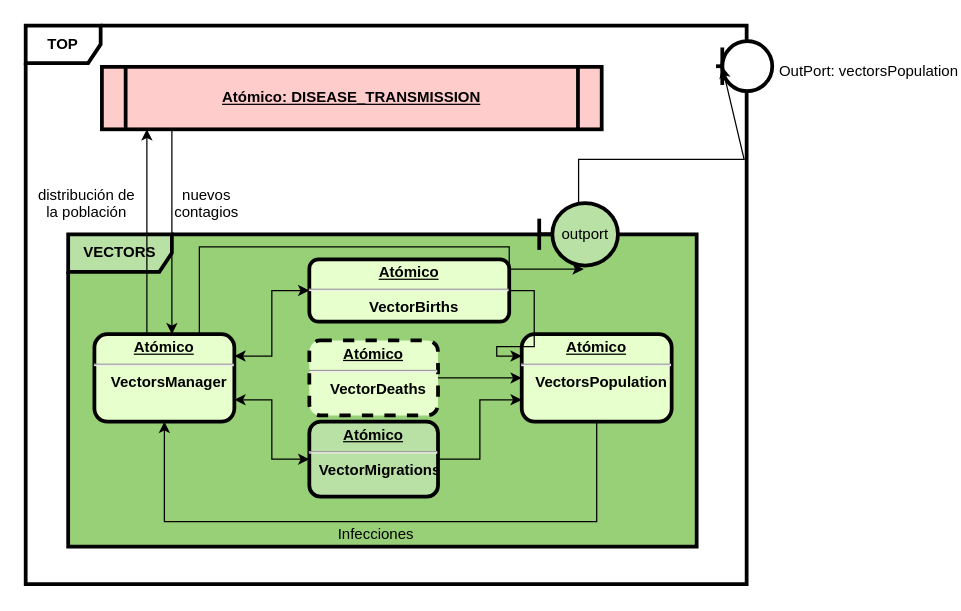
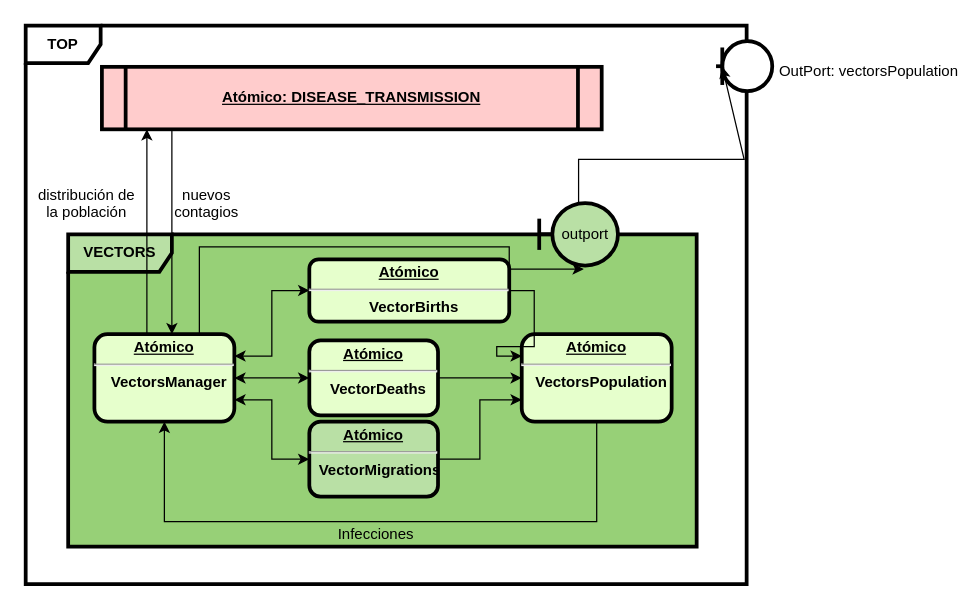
edge "Atómico VectorsManager" -- "Atómico VectorDeaths": added
node "Atómico VectorDeaths": style dashed -> solid
